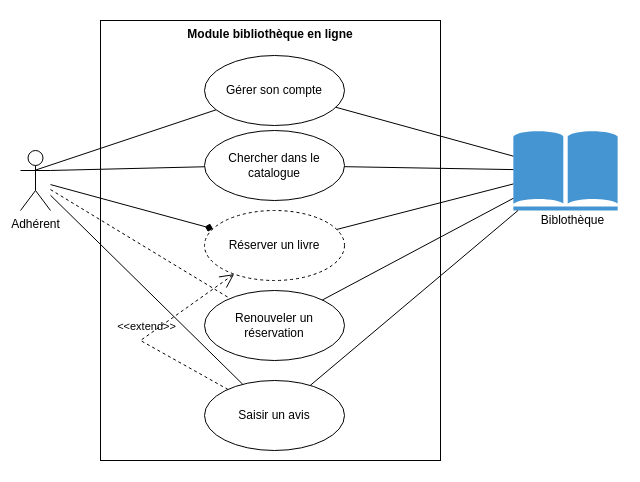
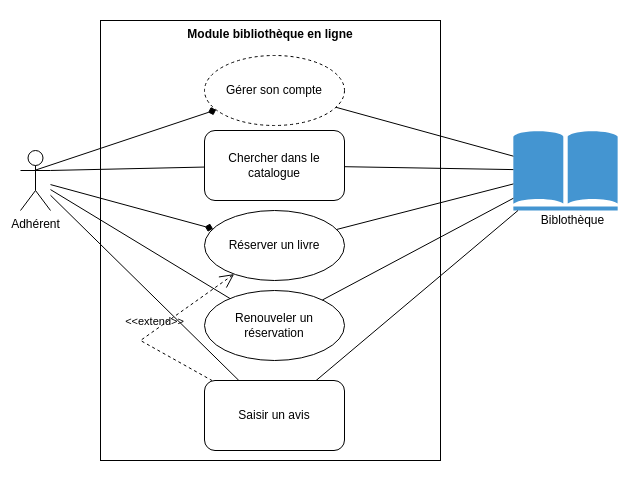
node "Gérer son compte": style solid -> dashed
edge "Gérer son compte" -- "Adhérent": arrowhead none -> diamond
node "Chercher dans le catalogue": shape ellipse -> rounded rectangle
edge "Adhérent" -- "Renouveler un réservation": style dashed -> solid
node "Réserver un livre": style dashed -> solid
node "Saisir un avis": shape ellipse -> rounded rectangle
